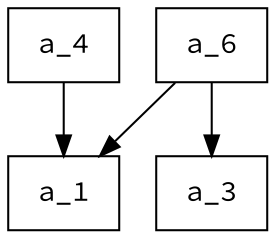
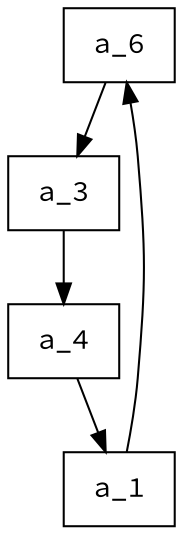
edge "a_6" -> "a_1": reversed
edge "a_3" -> "a_4": added
